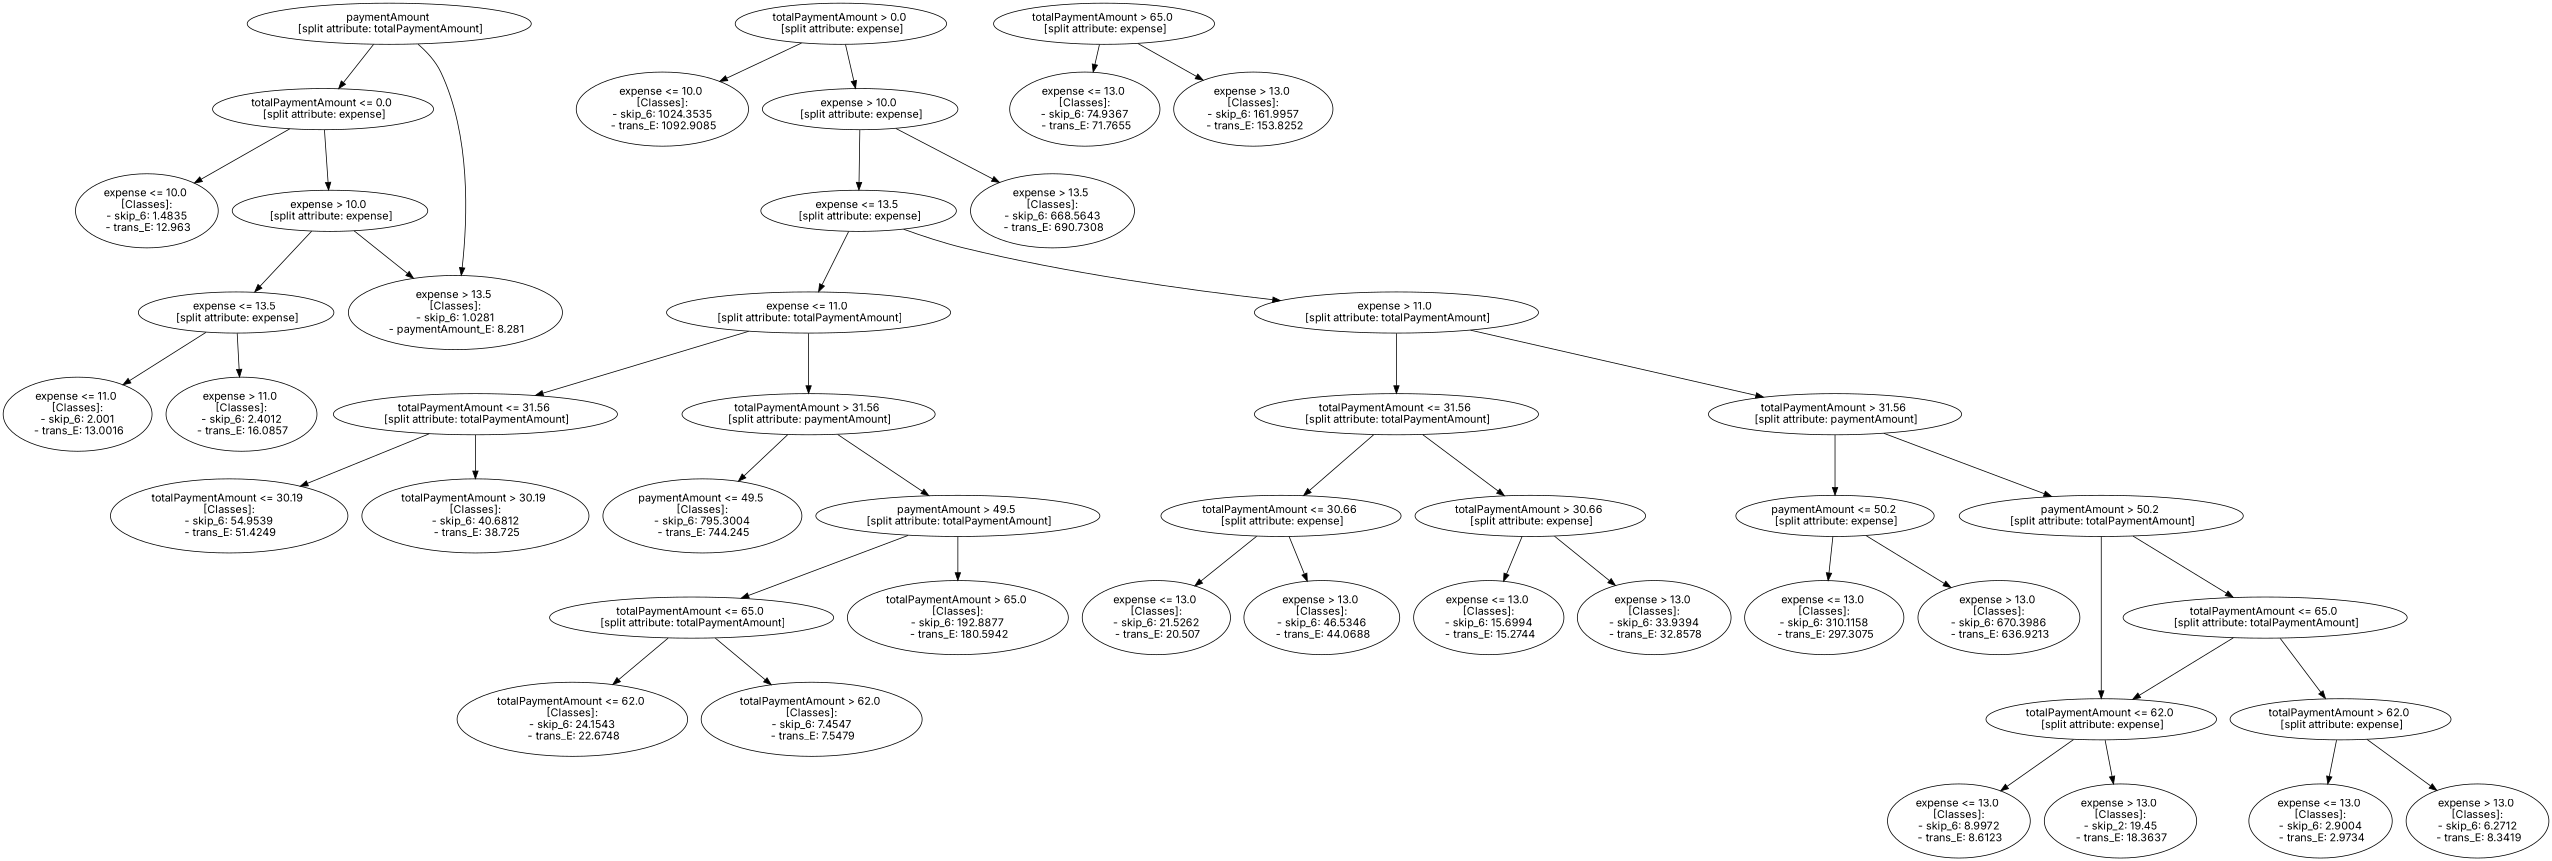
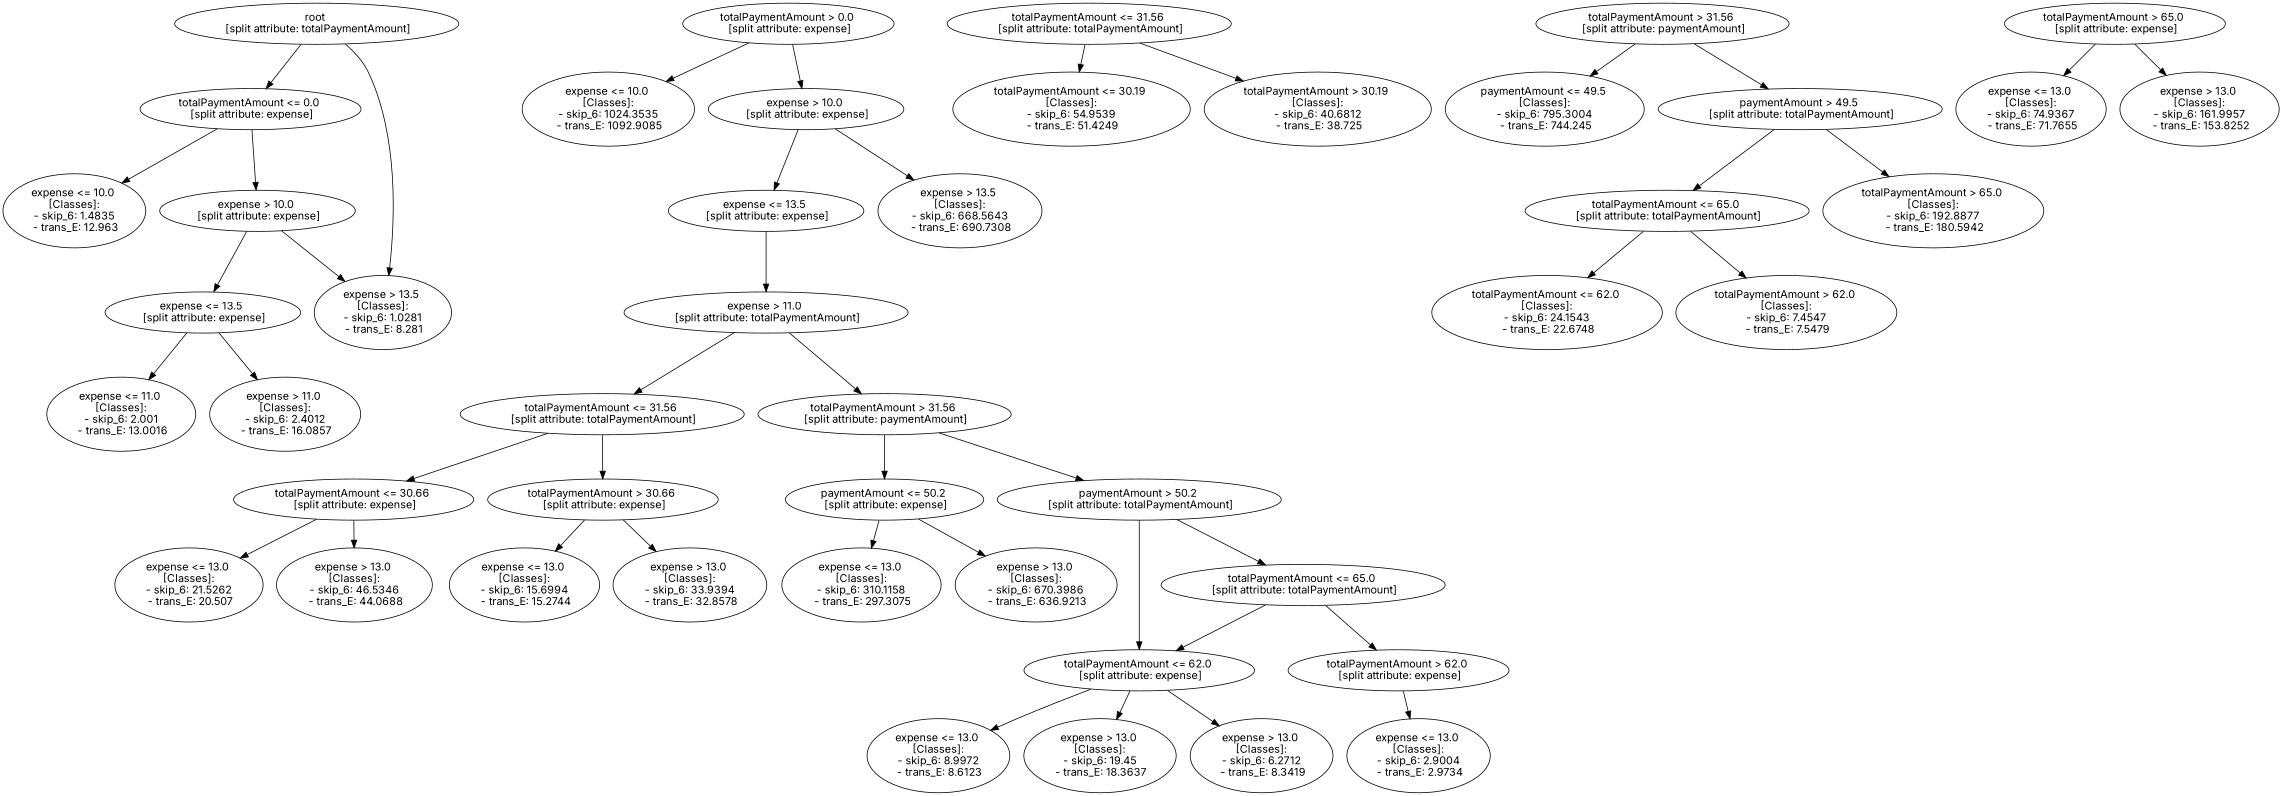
node "paymentAmount [split attribute: totalPaymentAmount]": label "paymentAmount [split attribute: totalPaymentAmount]" -> "root [split attribute: totalPaymentAmount]"
node "expense > 13.5 [Classes]: - skip_6: 1.0281 - paymentAmount_E: 8.281": label "expense > 13.5 [Classes]: - skip_6: 1.0281 - paymentAmount_E: 8.281" -> "expense > 13.5 [Classes]: - skip_6: 1.0281 - trans_E: 8.281"
node "expense <= 11.0 [split attribute: totalPaymentAmount]": removed
edge "totalPaymentAmount > 62.0 [split attribute: expense]" -> "expense > 13.0 [Classes]: - skip_6: 6.2712 - trans_E: 8.3419": now "totalPaymentAmount <= 62.0 [split attribute: expense]" -> "expense > 13.0 [Classes]: - skip_6: 6.2712 - trans_E: 8.3419"
node "expense > 13.0 [Classes]: - skip_2: 19.45 - trans_E: 18.3637": label "expense > 13.0 [Classes]: - skip_2: 19.45 - trans_E: 18.3637" -> "expense > 13.0 [Classes]: - skip_6: 19.45 - trans_E: 18.3637"
